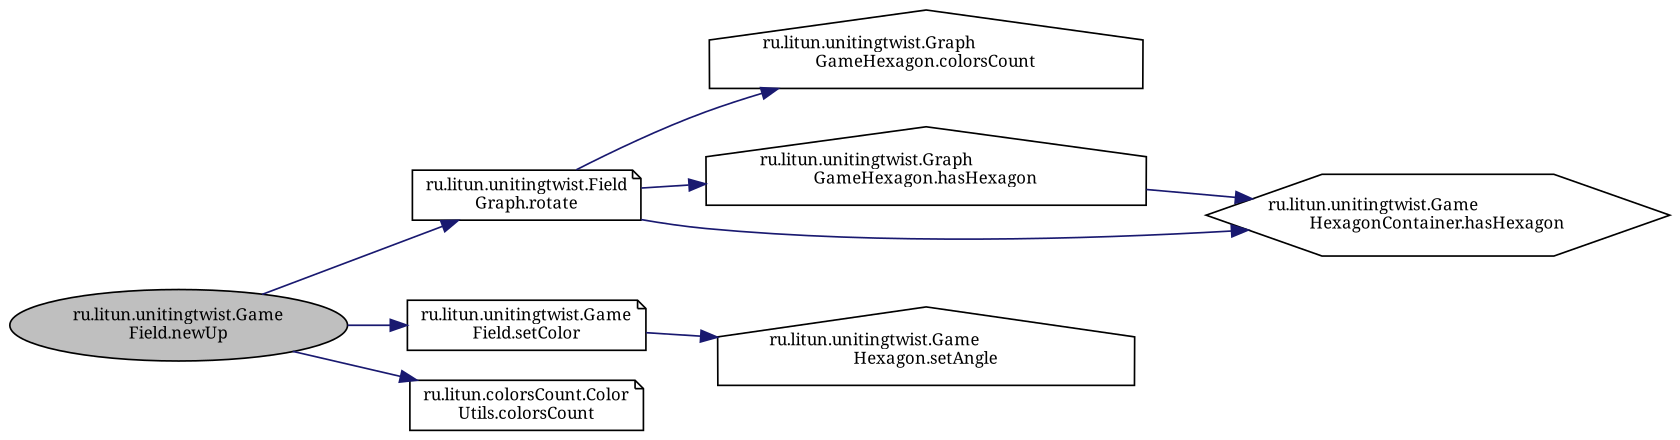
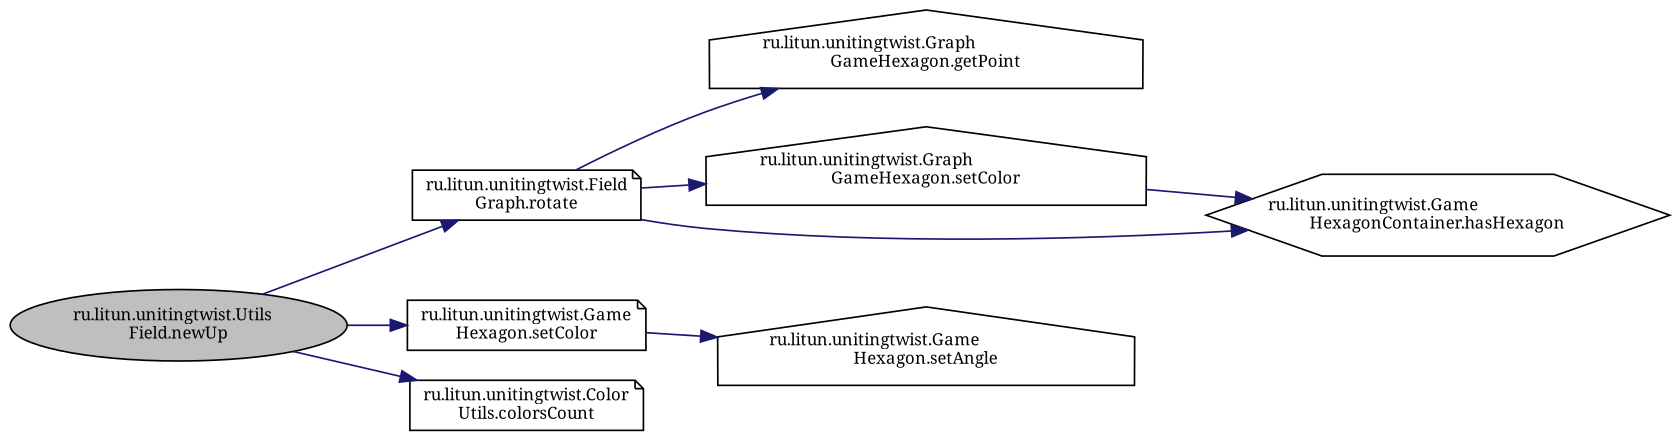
node "ru.litun.unitingtwist.Graph GameHexagon.colorsCount": label "ru.litun.unitingtwist.Graph GameHexagon.colorsCount" -> "ru.litun.unitingtwist.Graph GameHexagon.getPoint"
node "ru.litun.unitingtwist.Graph GameHexagon.hasHexagon": label "ru.litun.unitingtwist.Graph GameHexagon.hasHexagon" -> "ru.litun.unitingtwist.Graph GameHexagon.setColor"
node "ru.litun.unitingtwist.Game Field.newUp": label "ru.litun.unitingtwist.Game Field.newUp" -> "ru.litun.unitingtwist.Utils Field.newUp"
node "ru.litun.unitingtwist.Game Field.setColor": label "ru.litun.unitingtwist.Game Field.setColor" -> "ru.litun.unitingtwist.Game Hexagon.setColor"
node "ru.litun.colorsCount.Color Utils.colorsCount": label "ru.litun.colorsCount.Color Utils.colorsCount" -> "ru.litun.unitingtwist.Color Utils.colorsCount"
